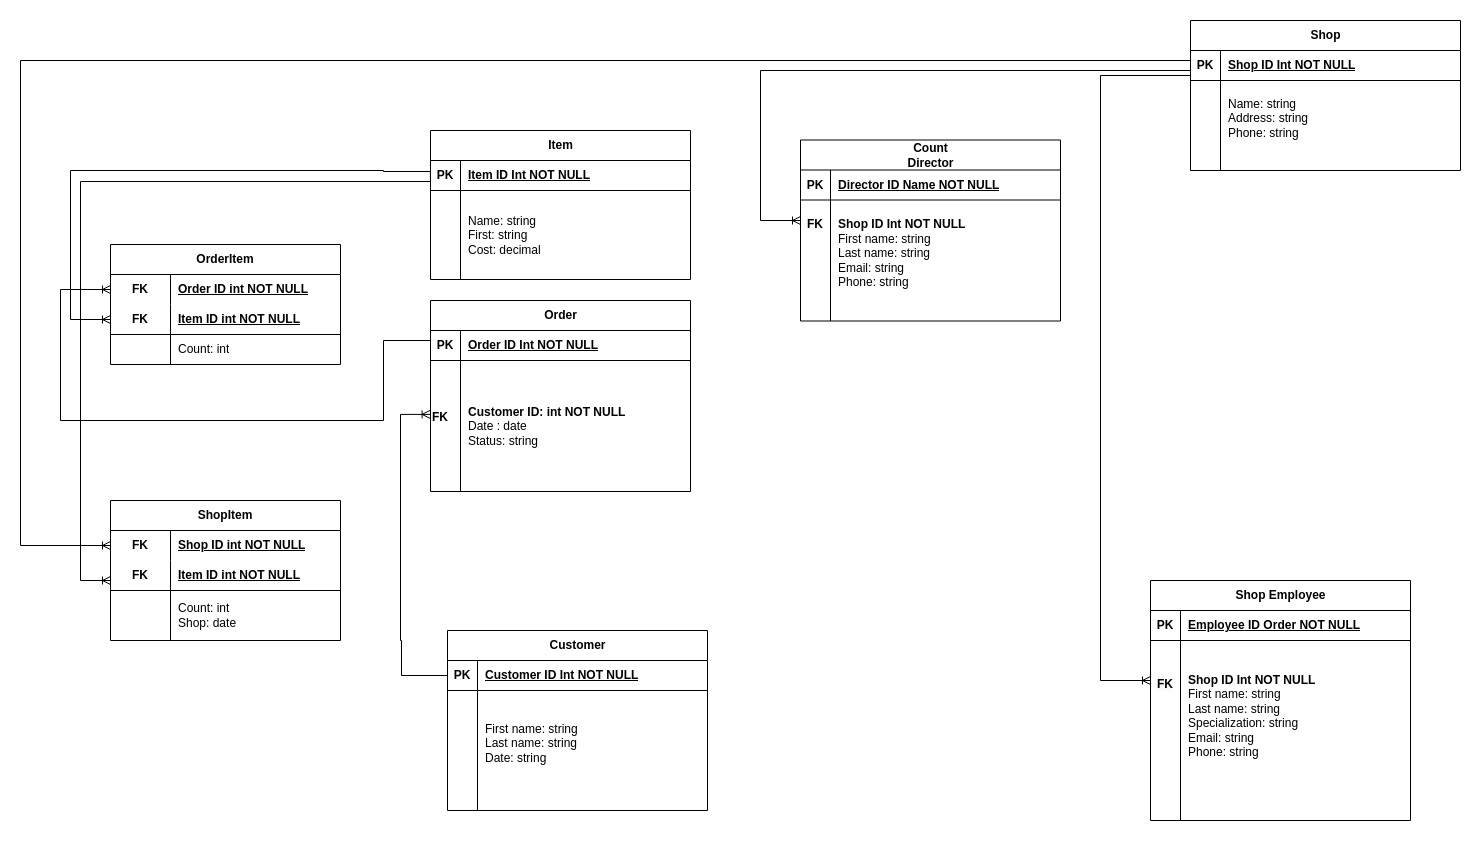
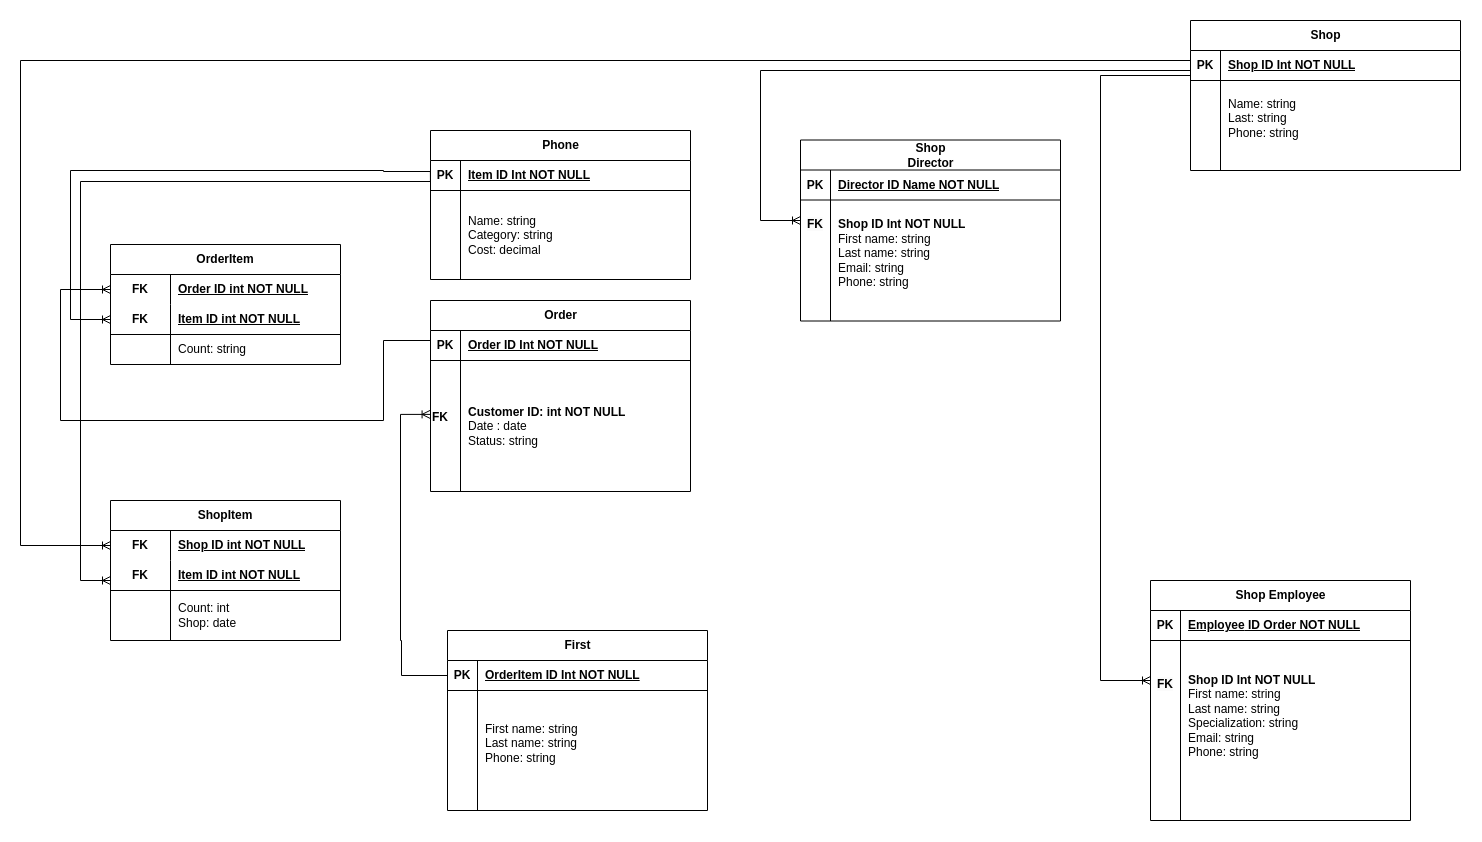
node "Name: string Address: string Phone: string": label "Name: string Address: string Phone: string" -> "Name: string Last: string Phone: string"
node "Item": label "Item" -> "Phone"
node "Count Director": label "Count Director" -> "Shop Director"
node "Name: string First: string Cost: decimal": label "Name: string First: string Cost: decimal" -> "Name: string Category: string Cost: decimal"
node "Count: int": label "Count: int" -> "Count: string"
node "Customer": label "Customer" -> "First"
node "Customer ID Int NOT NULL": label "Customer ID Int NOT NULL" -> "OrderItem ID Int NOT NULL"
node "First name: string Last name: string Date: string": label "First name: string Last name: string Date: string" -> "First name: string Last name: string Phone: string"
